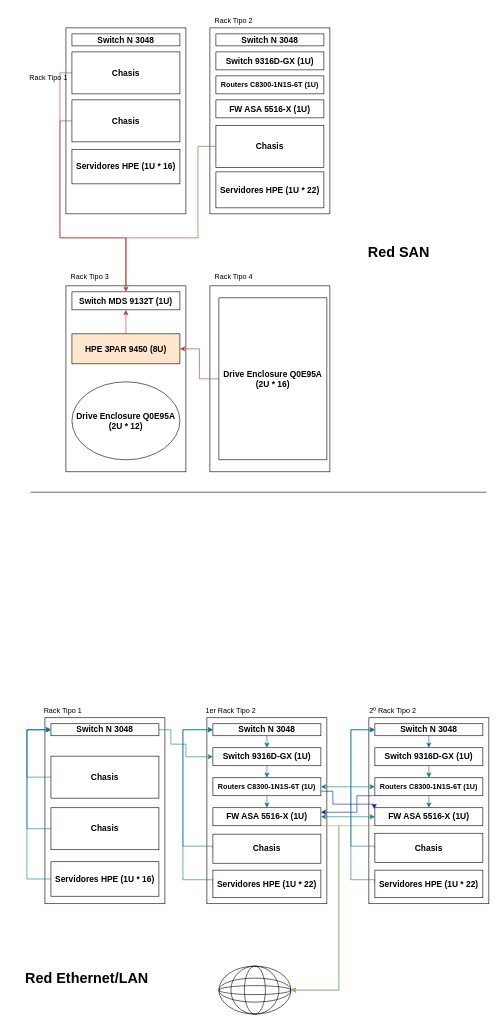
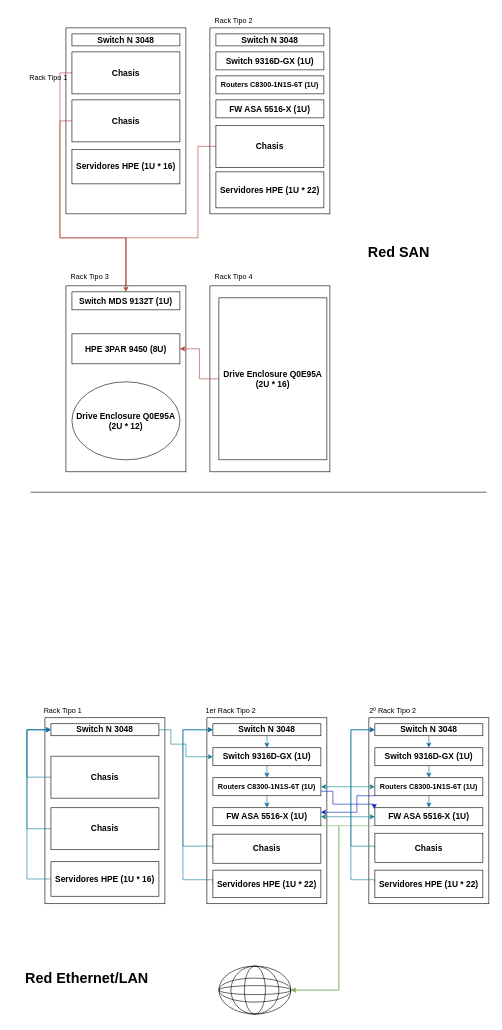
edge "HPE 3PAR 9450 (8U)" -> "Switch MDS 9132T (1U)": removed
node "HPE 3PAR 9450 (8U)": fillcolor #ffe6cc -> #ffffff
